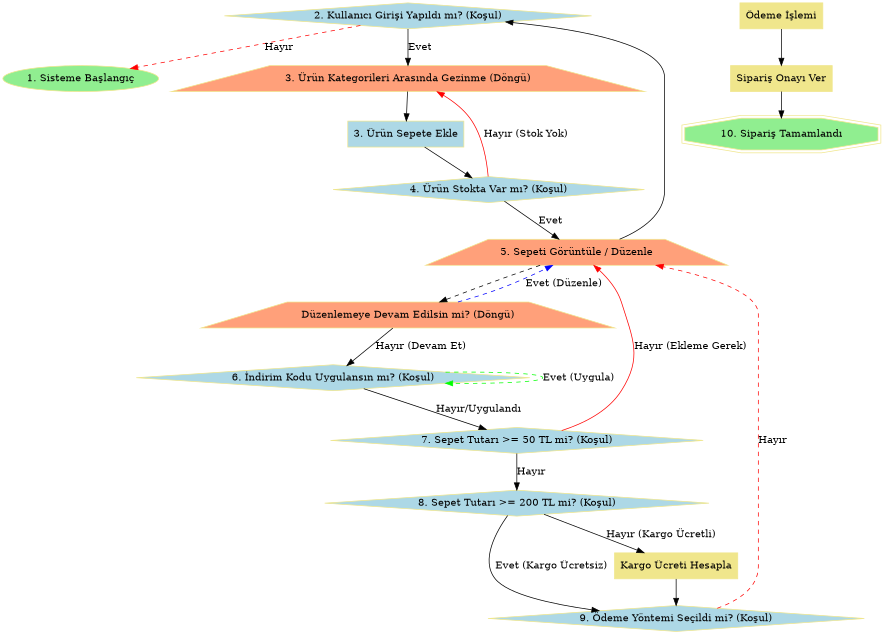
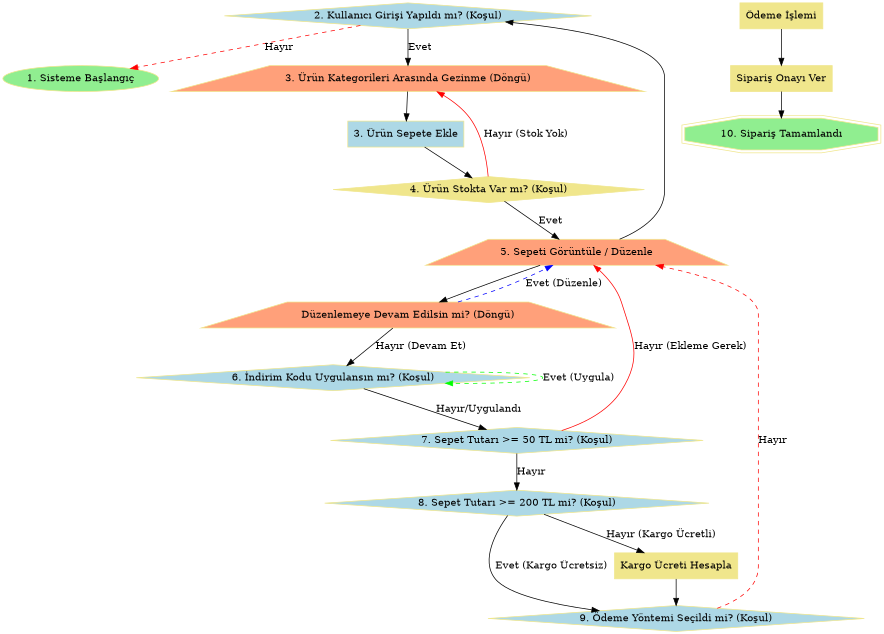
node "4. Ürün Stokta Var mı? (Koşul)": fillcolor #add8e6 -> #f0e68c
edge "5. Sepeti Görüntüle / Düzenle" -> "Düzenlemeye Devam Edilsin mi? (Döngü)": style dashed -> solid
